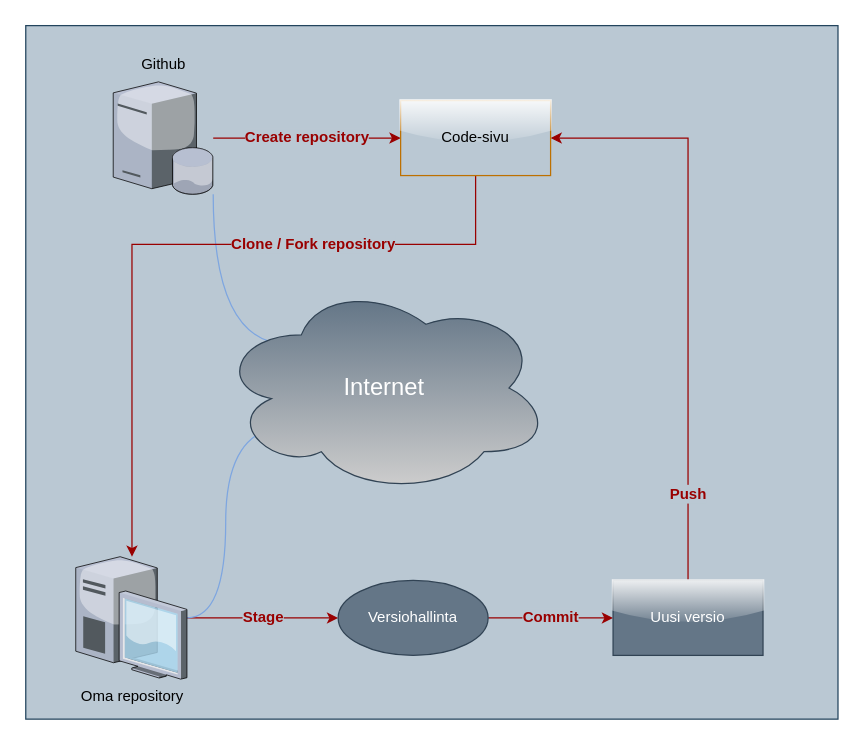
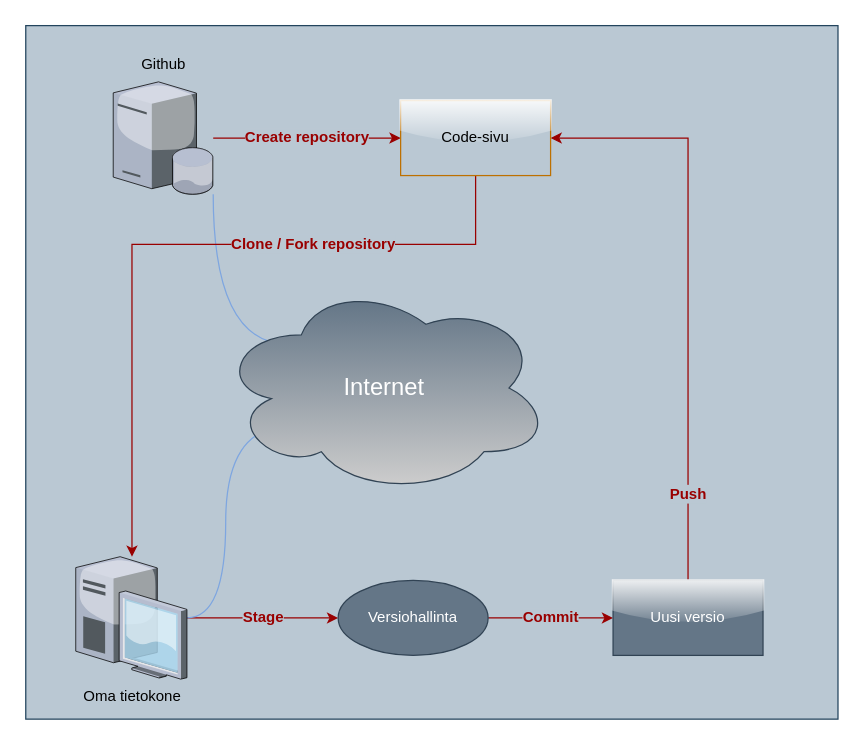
node "Oma repository": label "Oma repository" -> "Oma tietokone"
